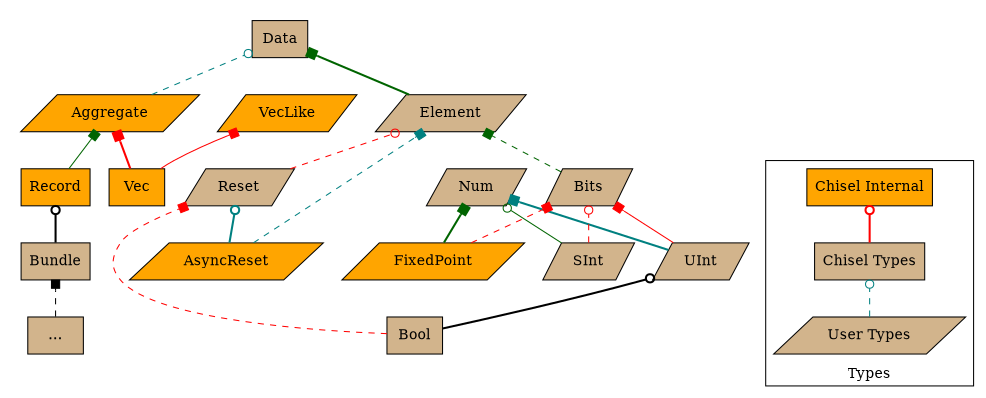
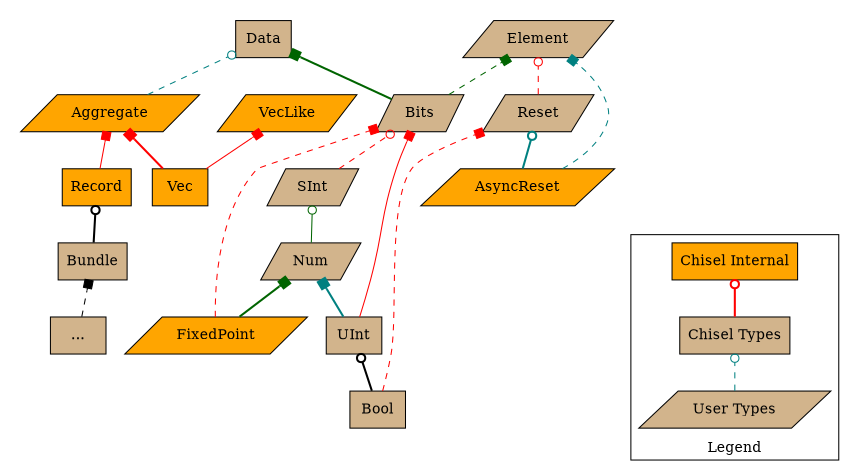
edge "Element" -> "Data": now "Bits" -> "Data"
edge "Record" -> "Aggregate": color darkgreen -> red
edge "SInt" -> "Num": reversed
node "UInt": shape parallelogram -> box
cluster "Types": label "Types" -> "Legend"
